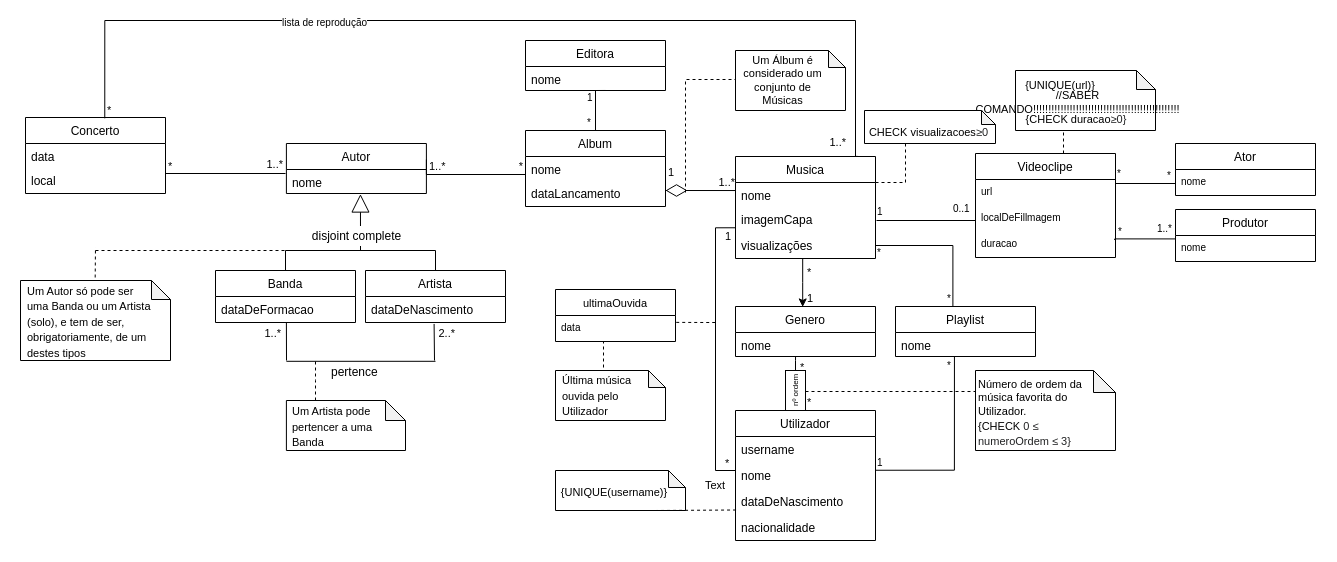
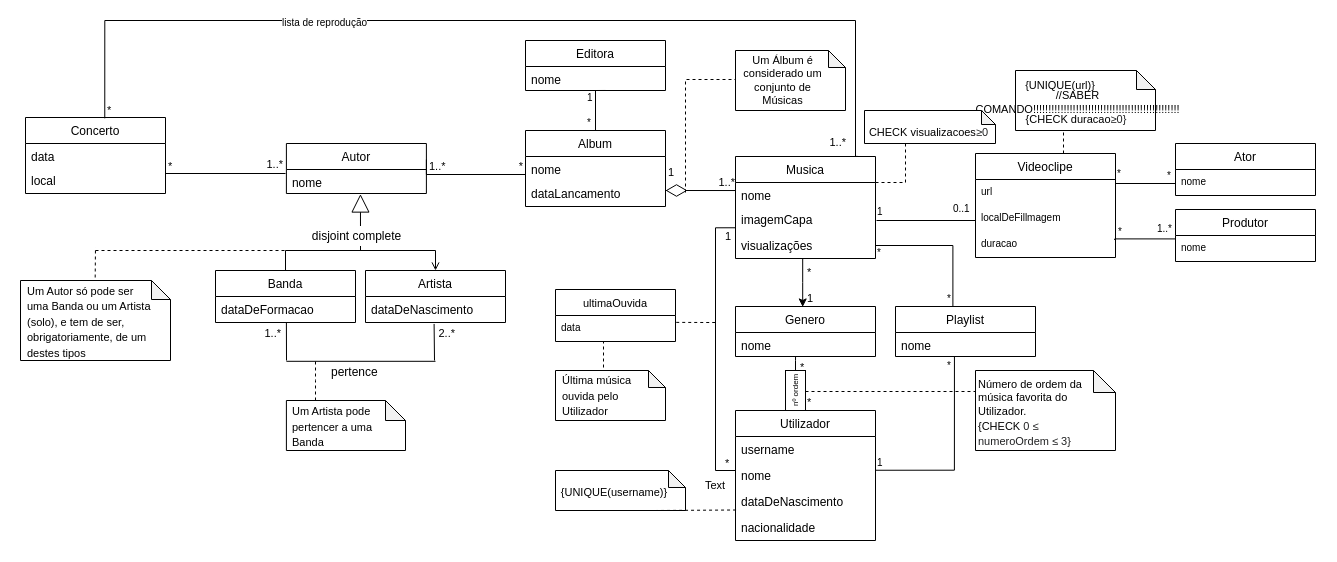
edge "Banda" -- "Artista": arrowhead none -> open
